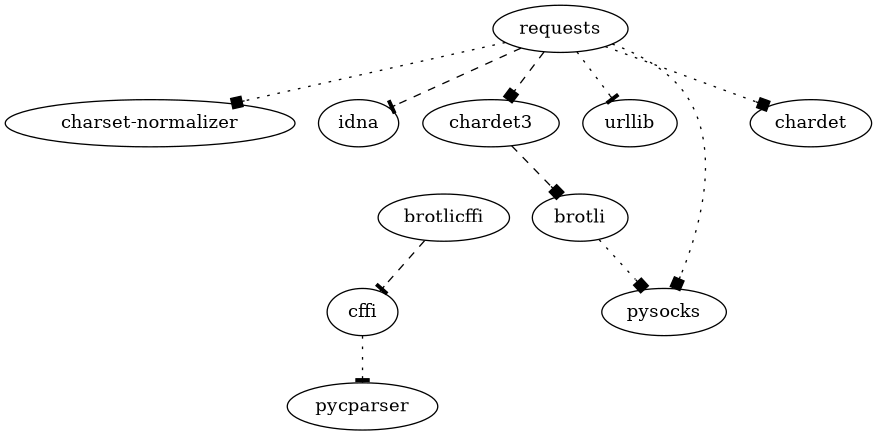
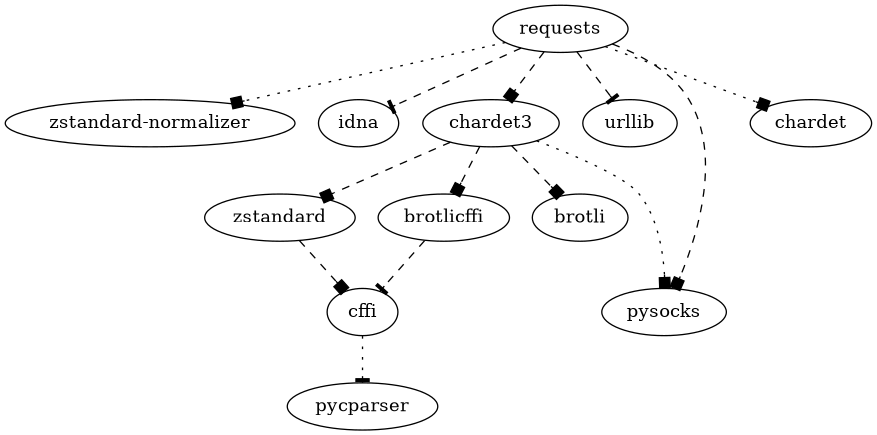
edge "requests" -> "urllib": style dotted -> dashed
node "charset-normalizer": label "charset-normalizer" -> "zstandard-normalizer"
edge "requests" -> "pysocks": style dotted -> dashed
edge "chardet3" -> "brotlicffi": added
node "zstandard": added
edge "brotli" -> "pysocks": now "chardet3" -> "pysocks"
